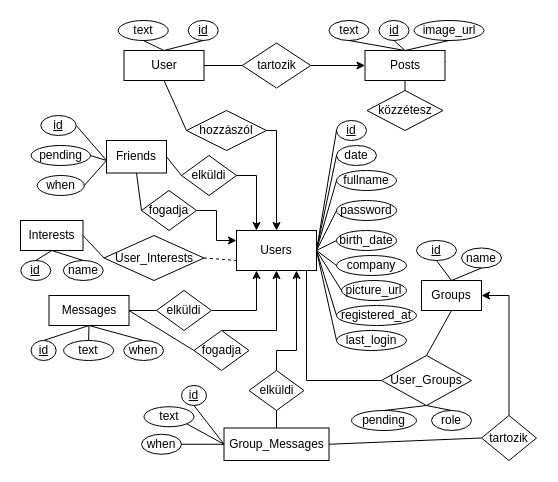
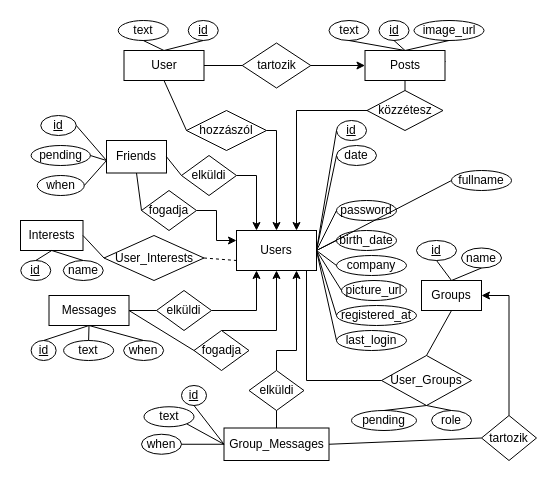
edge "közzétesz" -> "Users": added
node "fullname": moved (367, 181) -> (482, 181)
